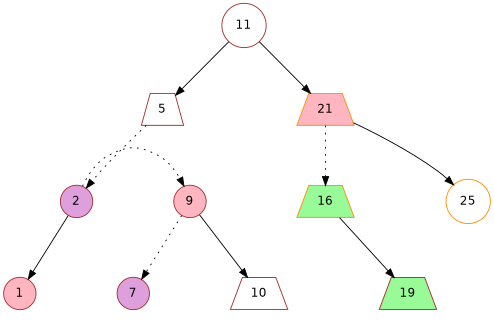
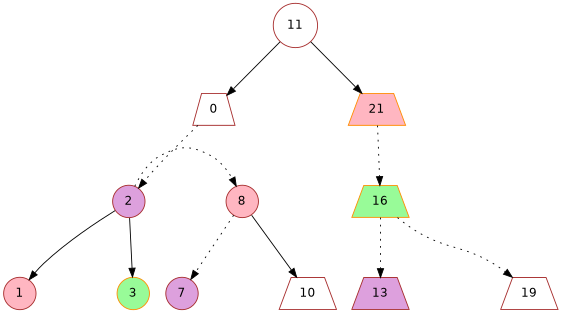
node "5": label "5" -> "0"
node "9": label "9" -> "8"
node "25": removed
edge "16" -> "19": style solid -> dotted
node "3": added
node "13": added
node "19": fillcolor palegreen -> white
